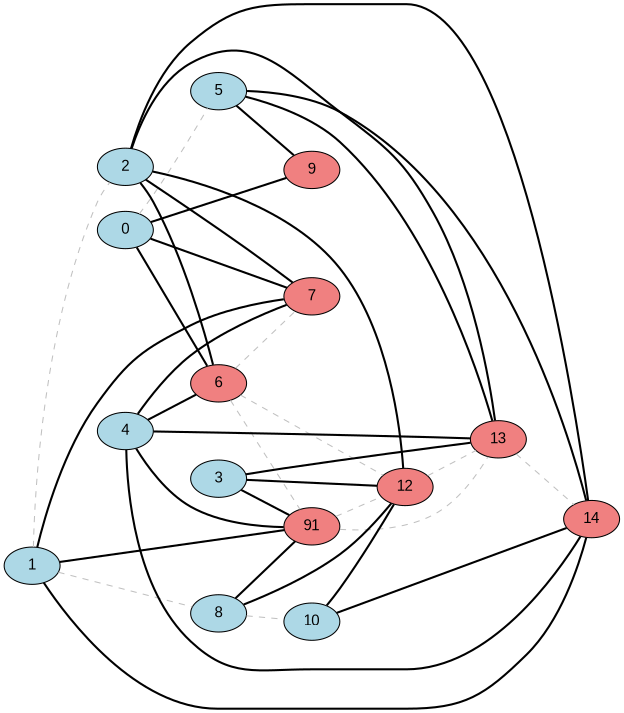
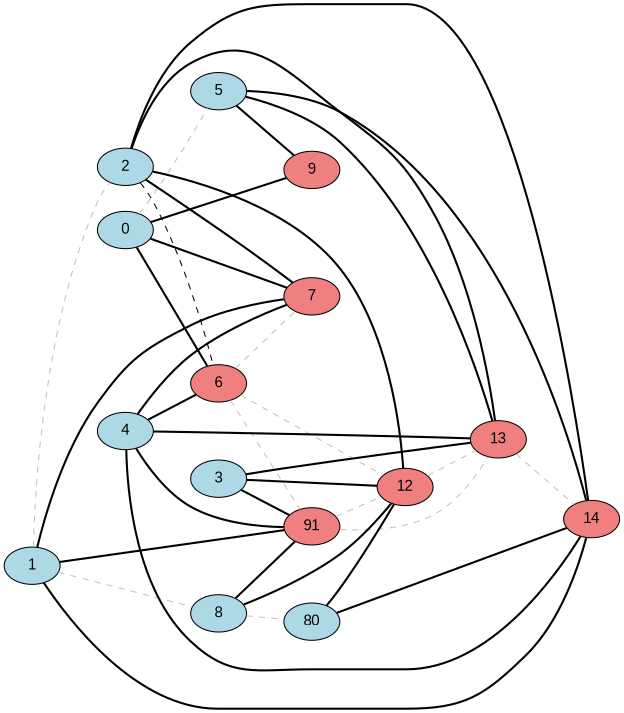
edge "2" -- "6": style bold -> dashed
node "10": label "10" -> "80"
